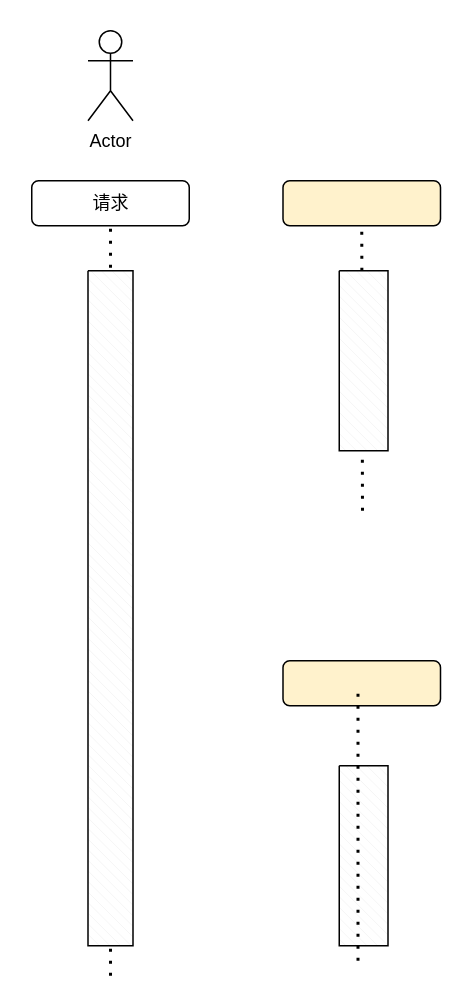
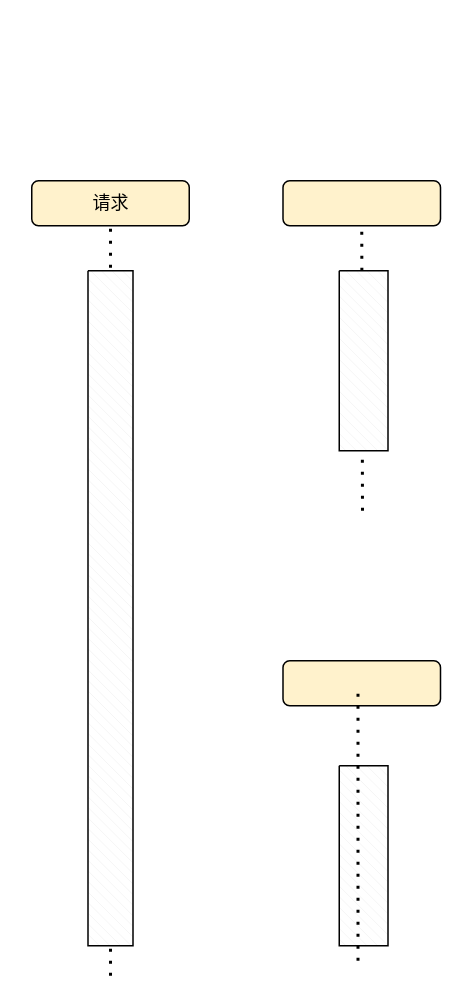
node "Actor": removed
node "请求": fillcolor #ffffff -> #fff2cc
